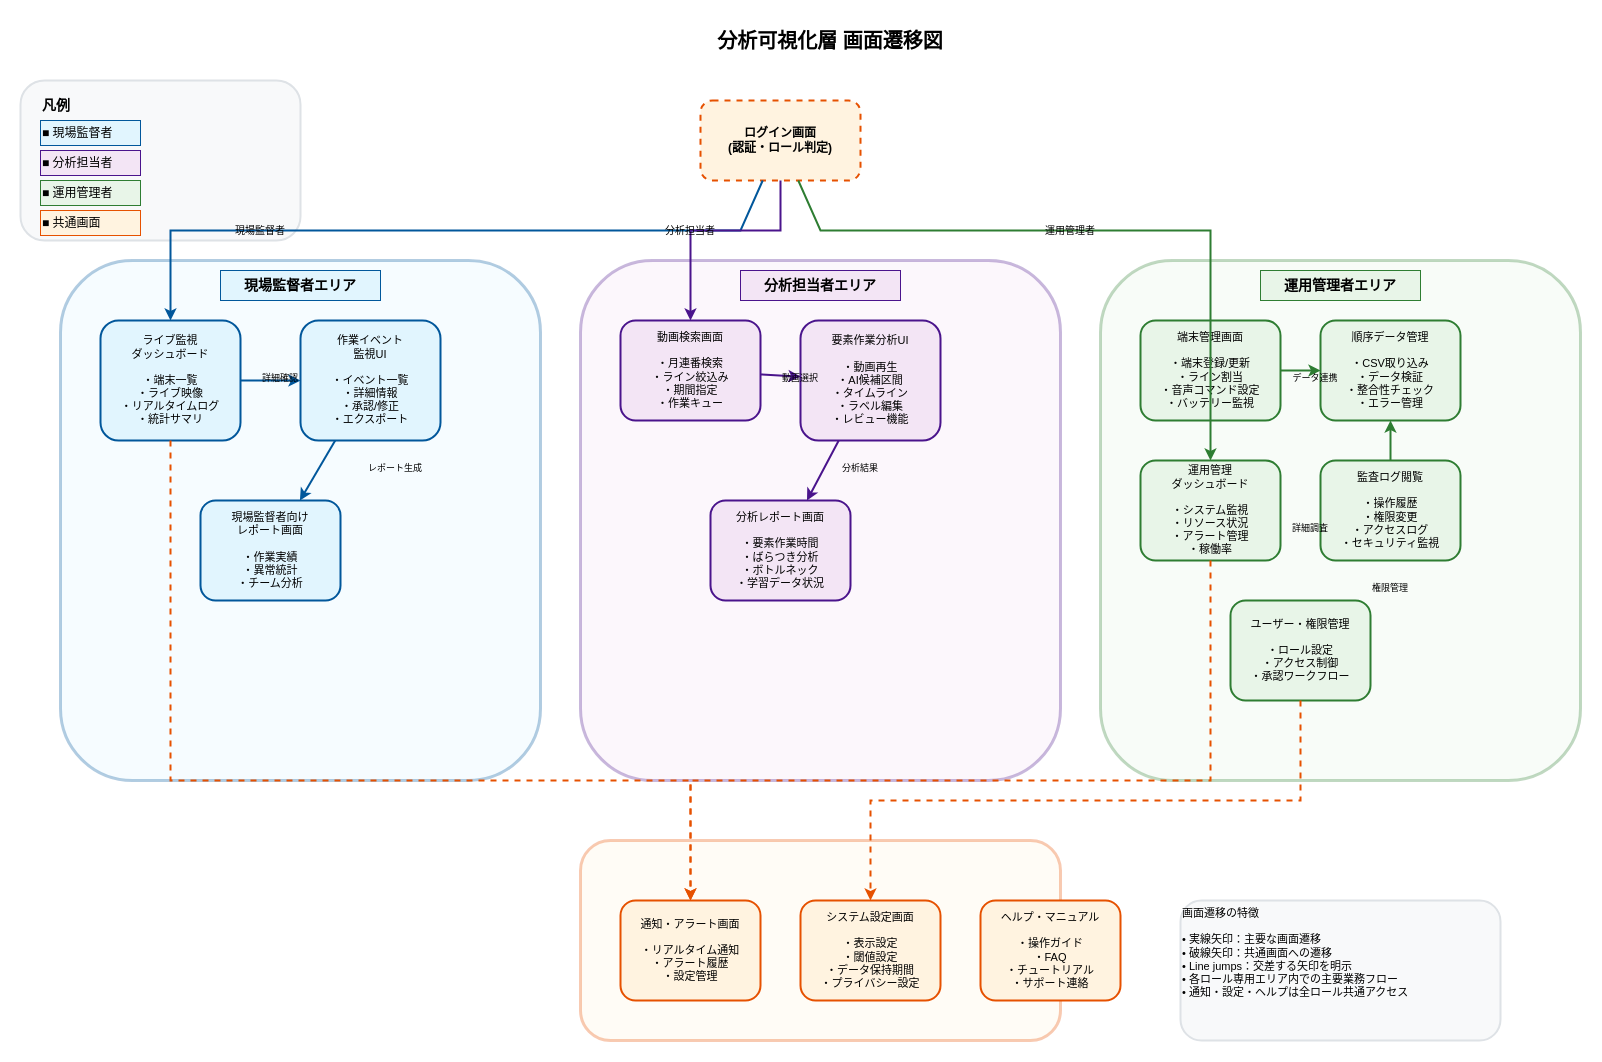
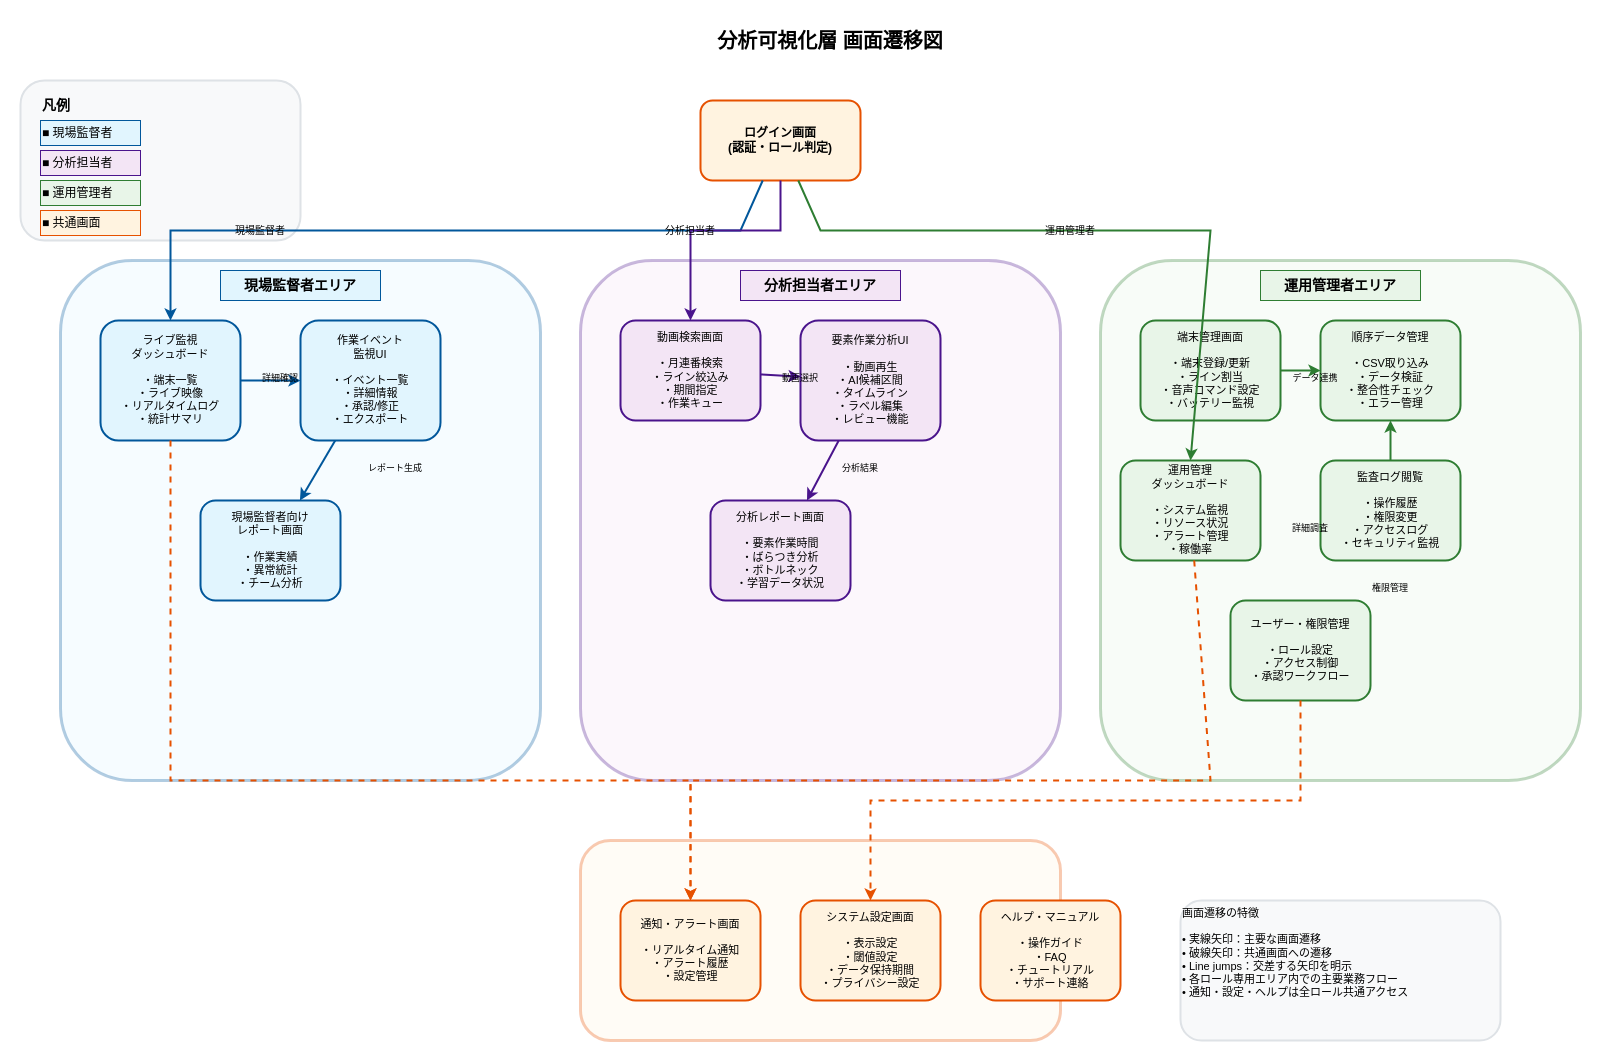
node "ログイン画面 (認証・ロール判定)": style dashed -> solid
node "運用管理 ダッシュボード ・システム監視 ・リソース状況 ・アラート管理 ・稼働率": moved (1211, 511) -> (1191, 511)
